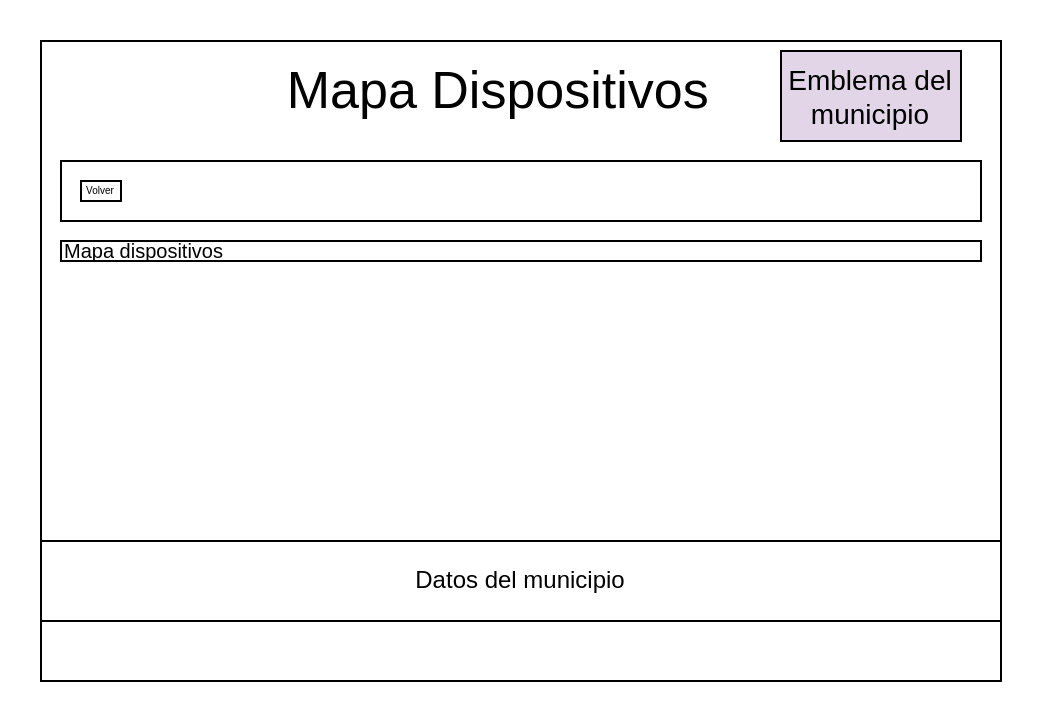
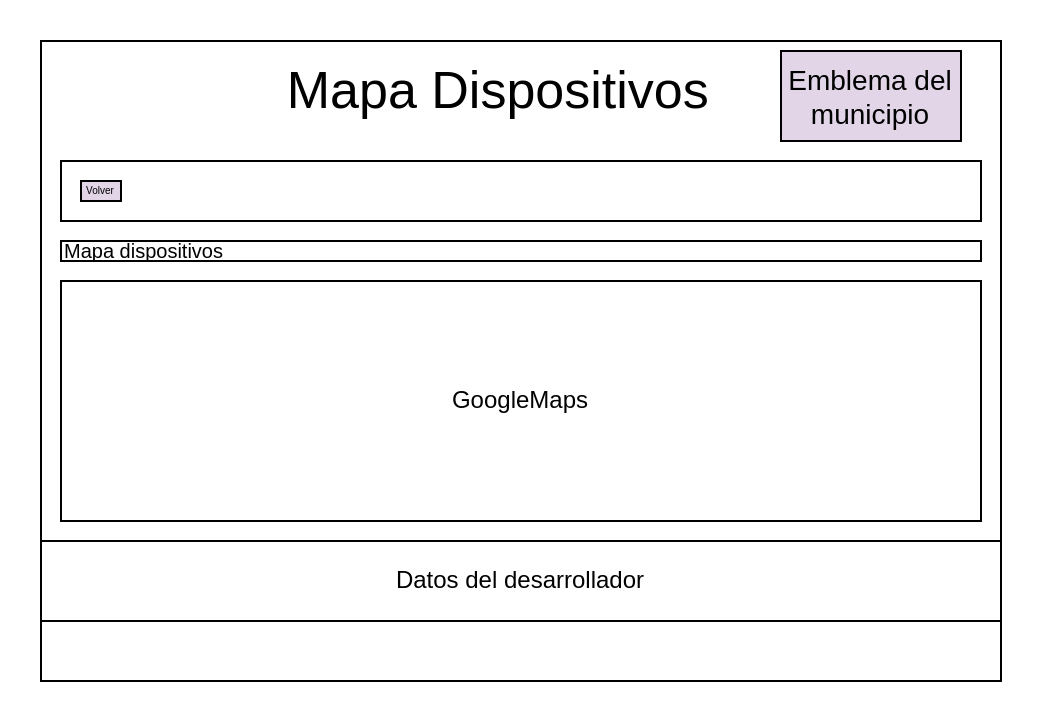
node "Volver": fillcolor #ffffff -> #e1d5e7
node "GoogleMaps": added
node "Datos del municipio": label "Datos del municipio" -> "Datos del desarrollador"
